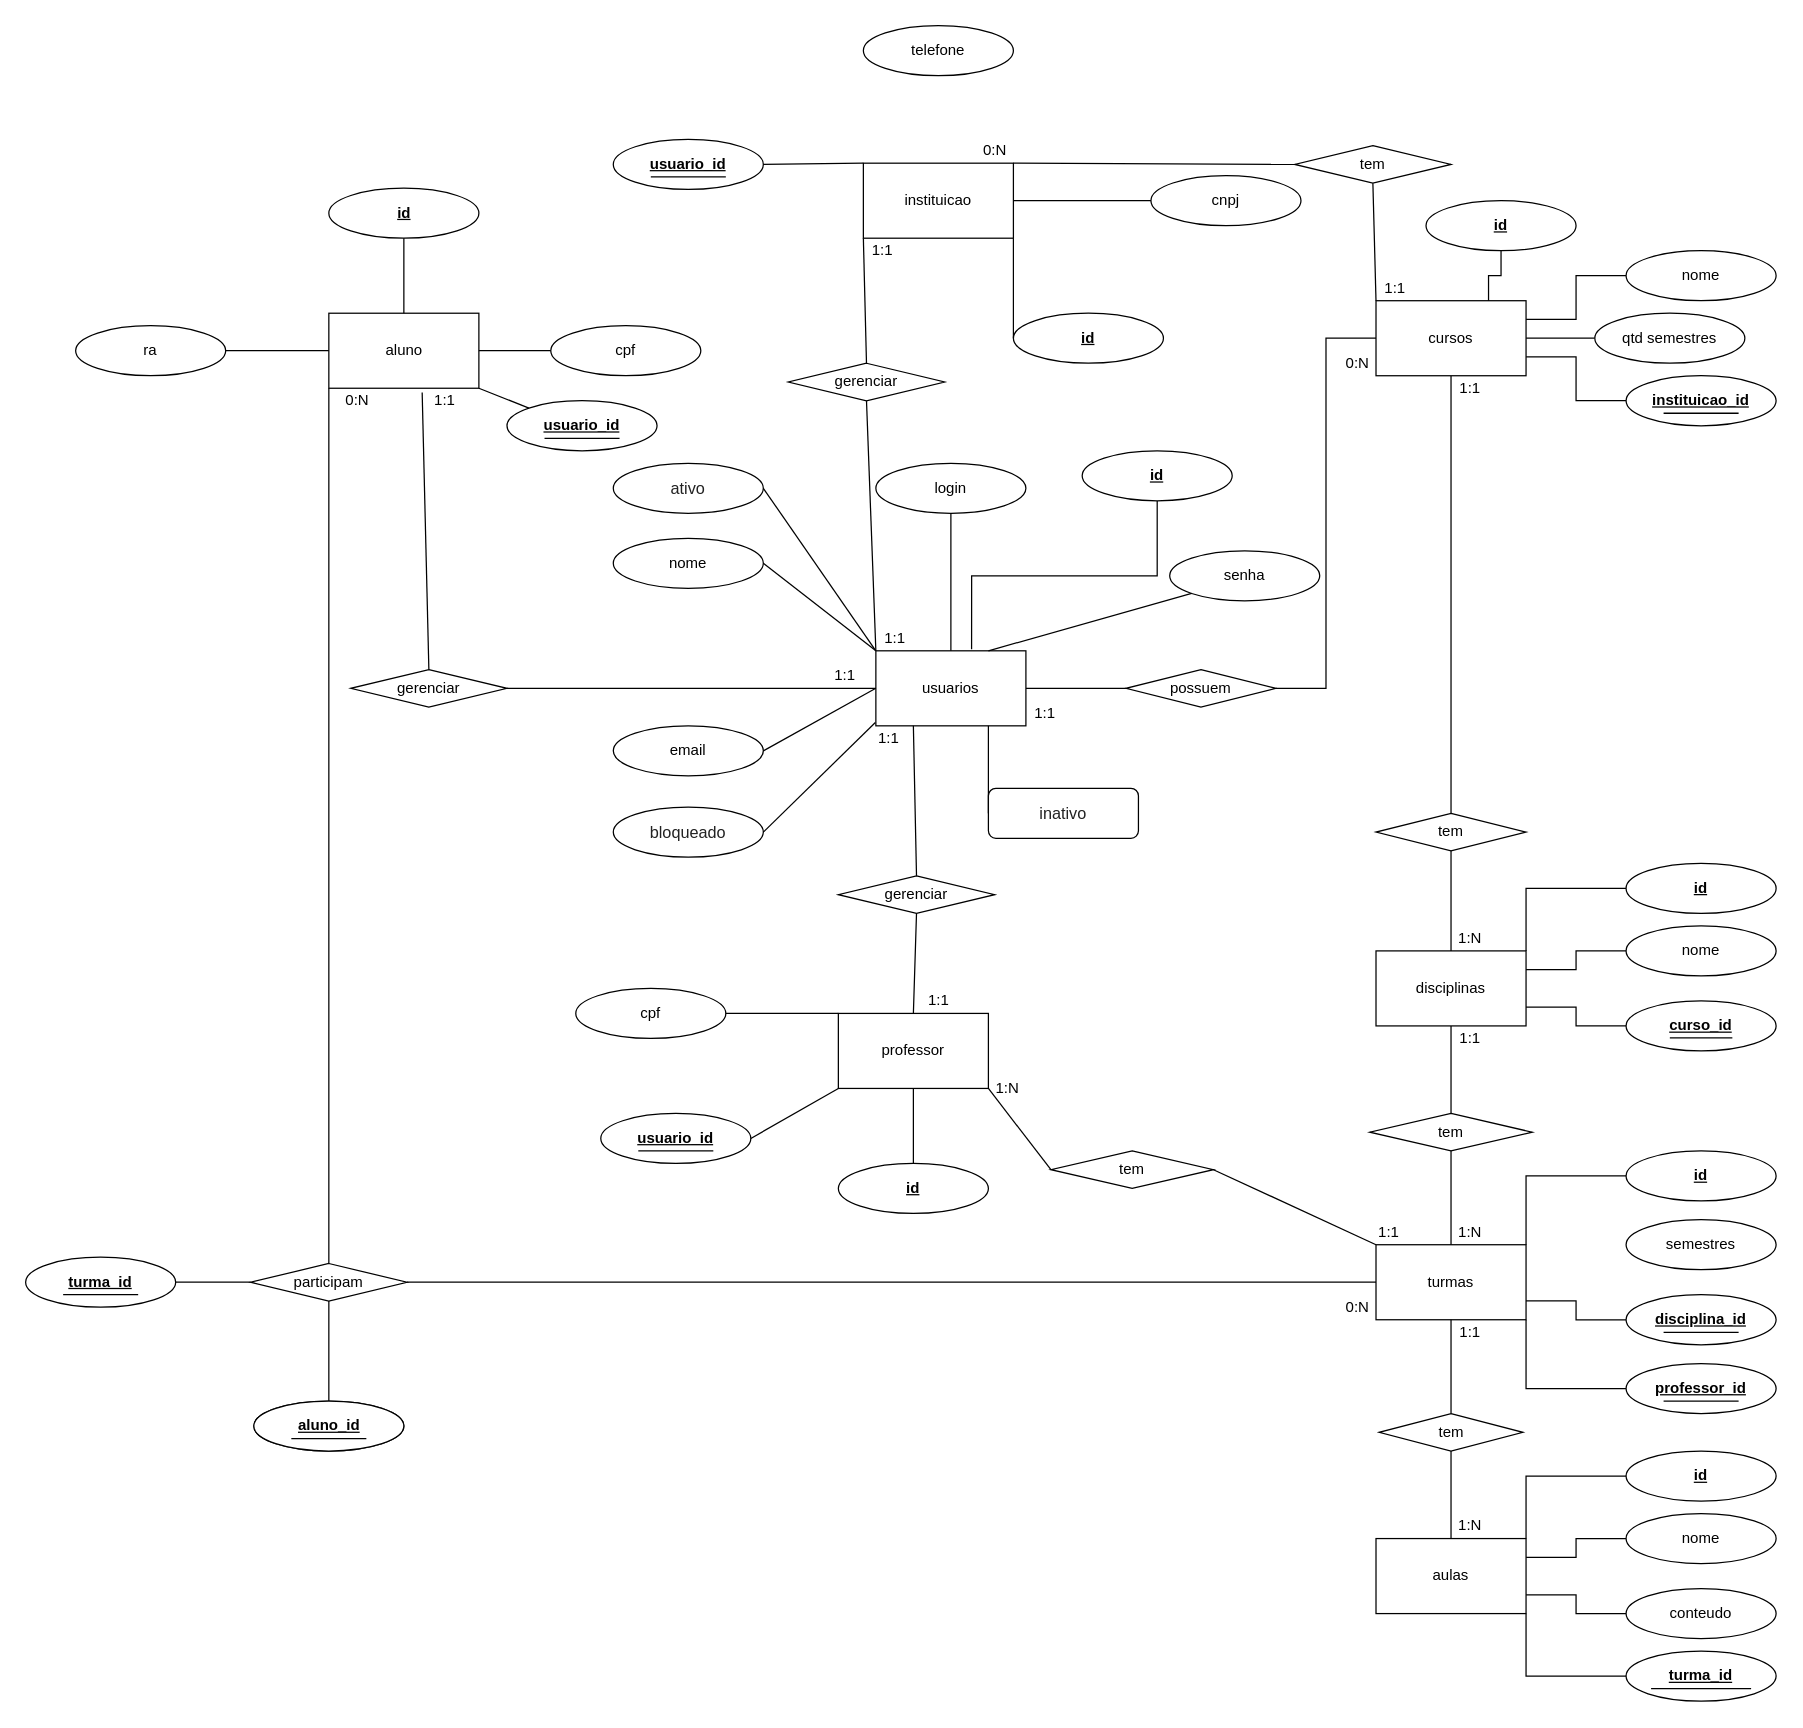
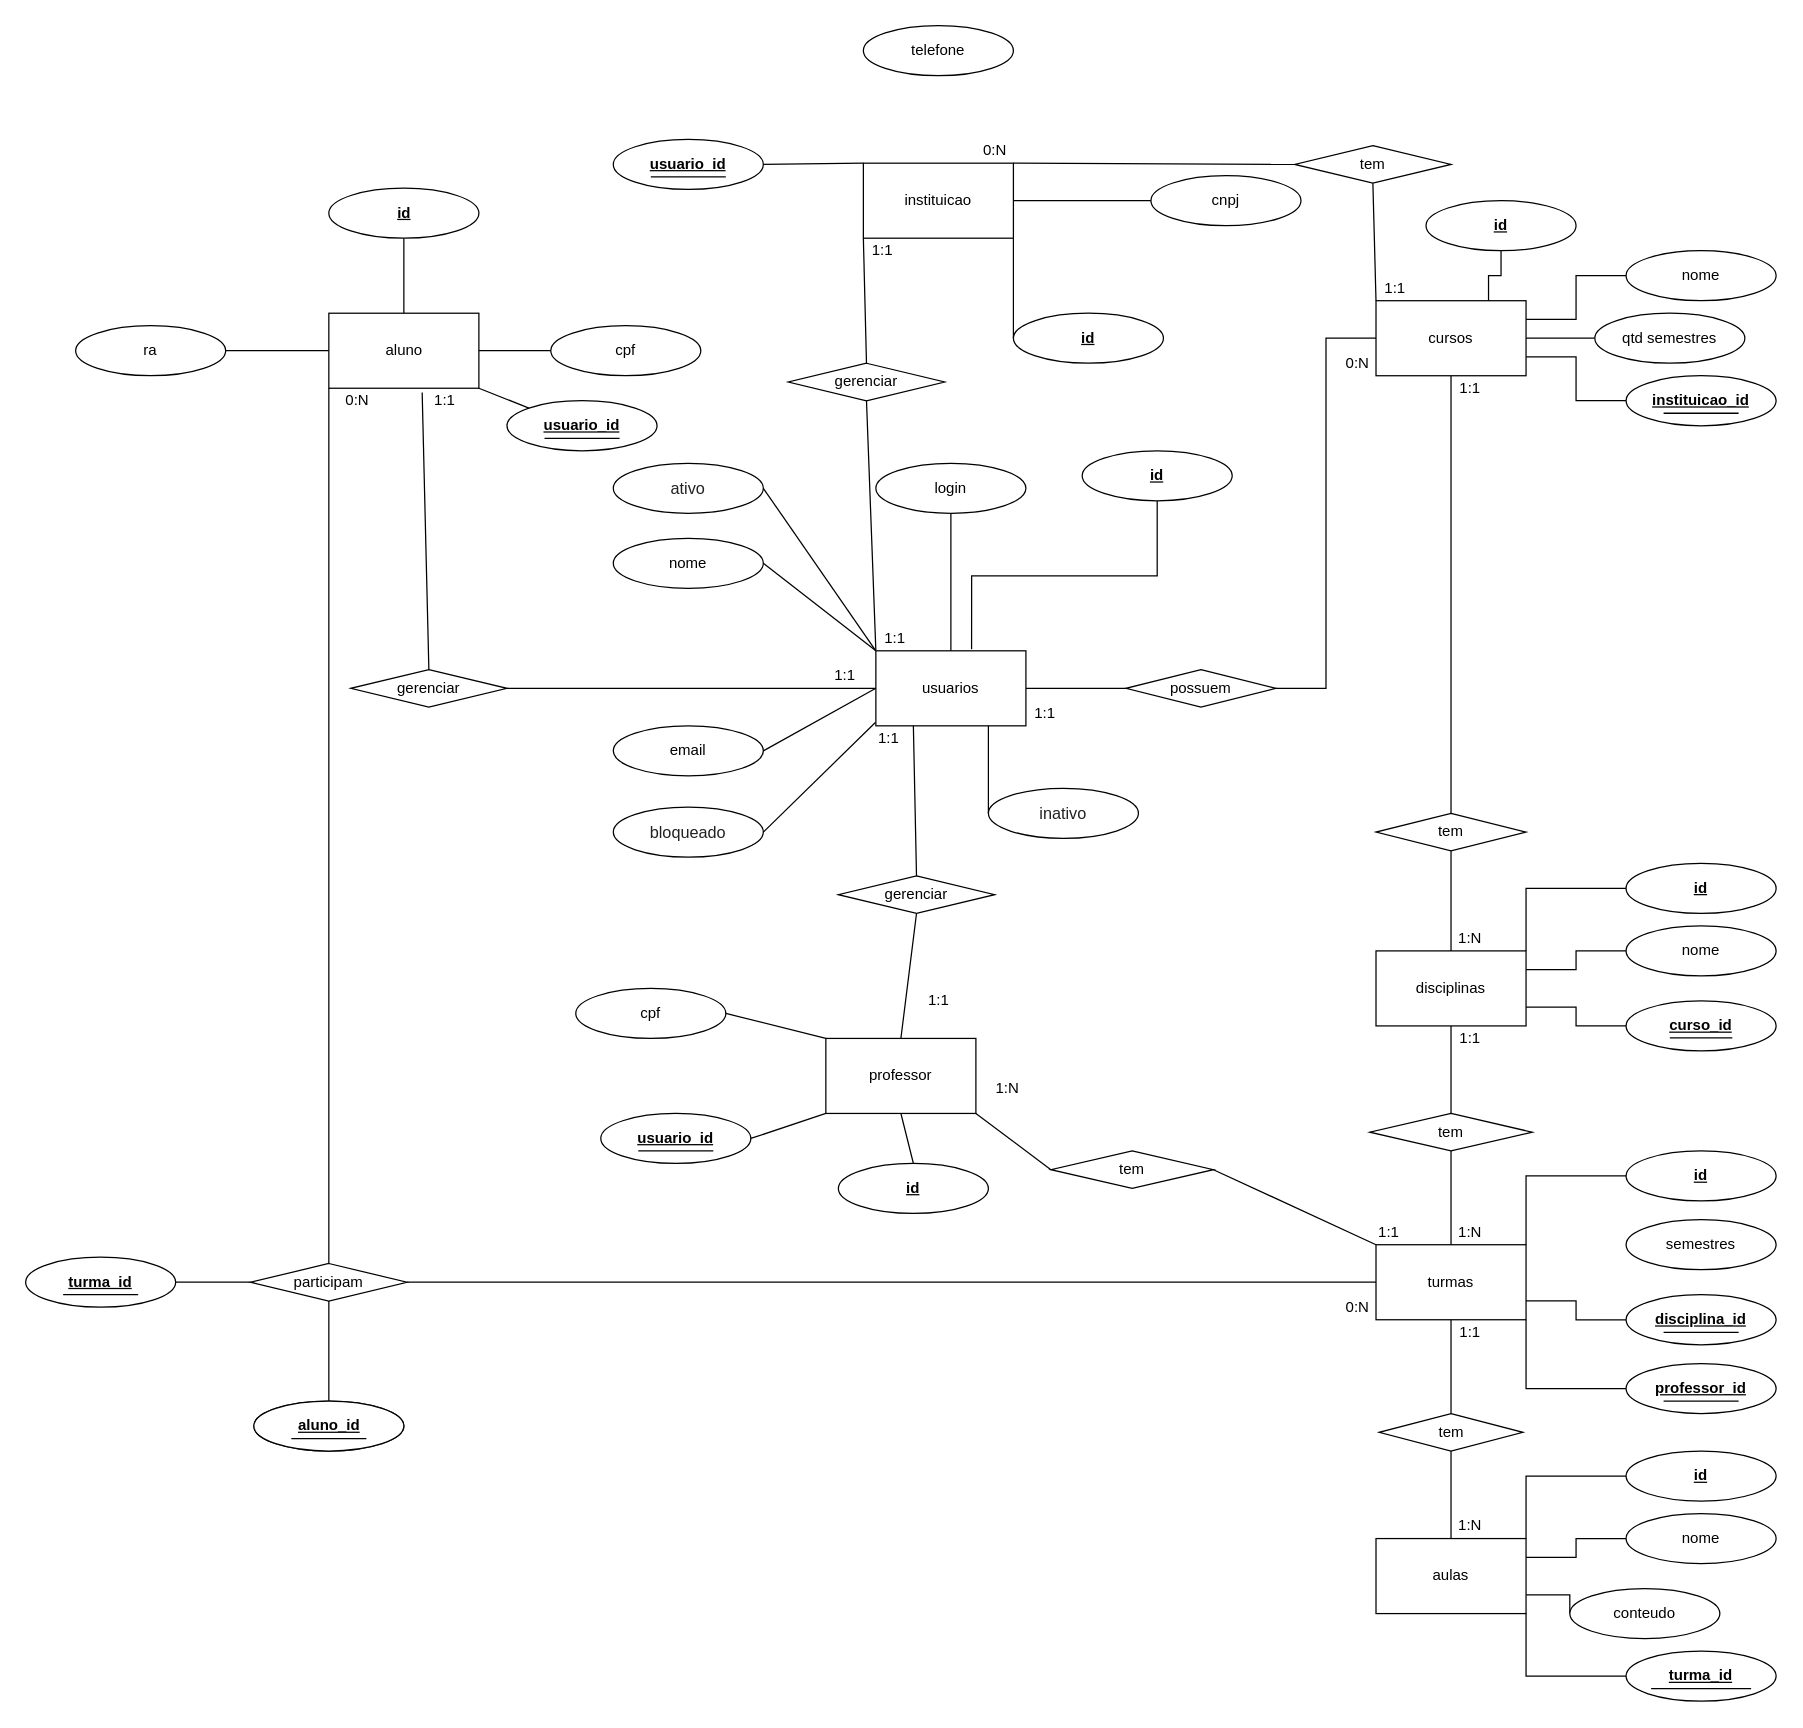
node "senha": removed
edge "senha" -- "usuarios": removed
node "inativo": shape rounded rectangle -> ellipse
node "professor": moved (913, 1051) -> (901, 1076)
node "conteudo": moved (1701, 1613) -> (1644, 1613)
